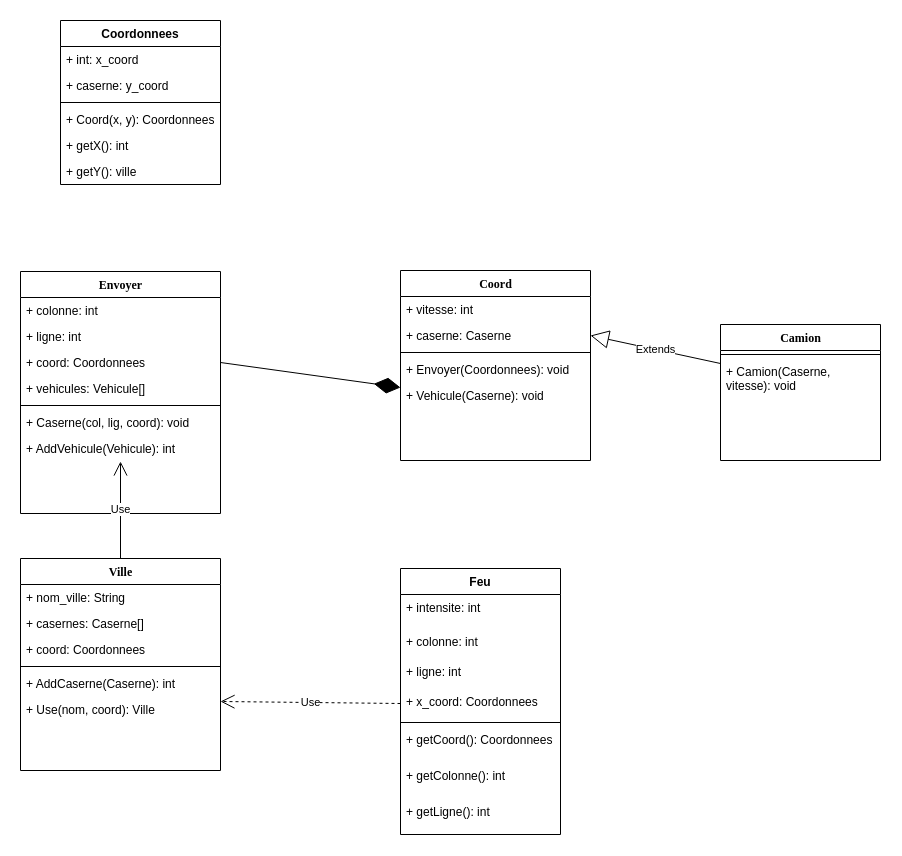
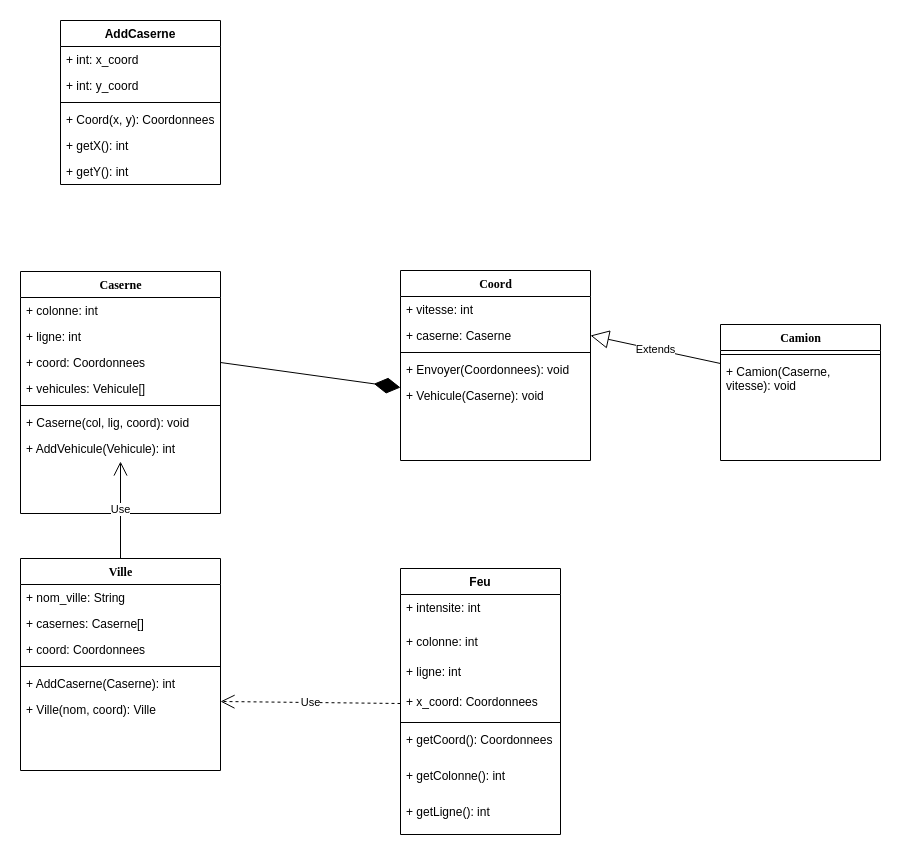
node "Coordonnees": label "Coordonnees" -> "AddCaserne"
node "+ caserne: y_coord": label "+ caserne: y_coord" -> "+ int: y_coord"
node "+ getY(): ville": label "+ getY(): ville" -> "+ getY(): int"
node "Envoyer": label "Envoyer" -> "Caserne"
node "+ Use(nom, coord): Ville": label "+ Use(nom, coord): Ville" -> "+ Ville(nom, coord): Ville"
